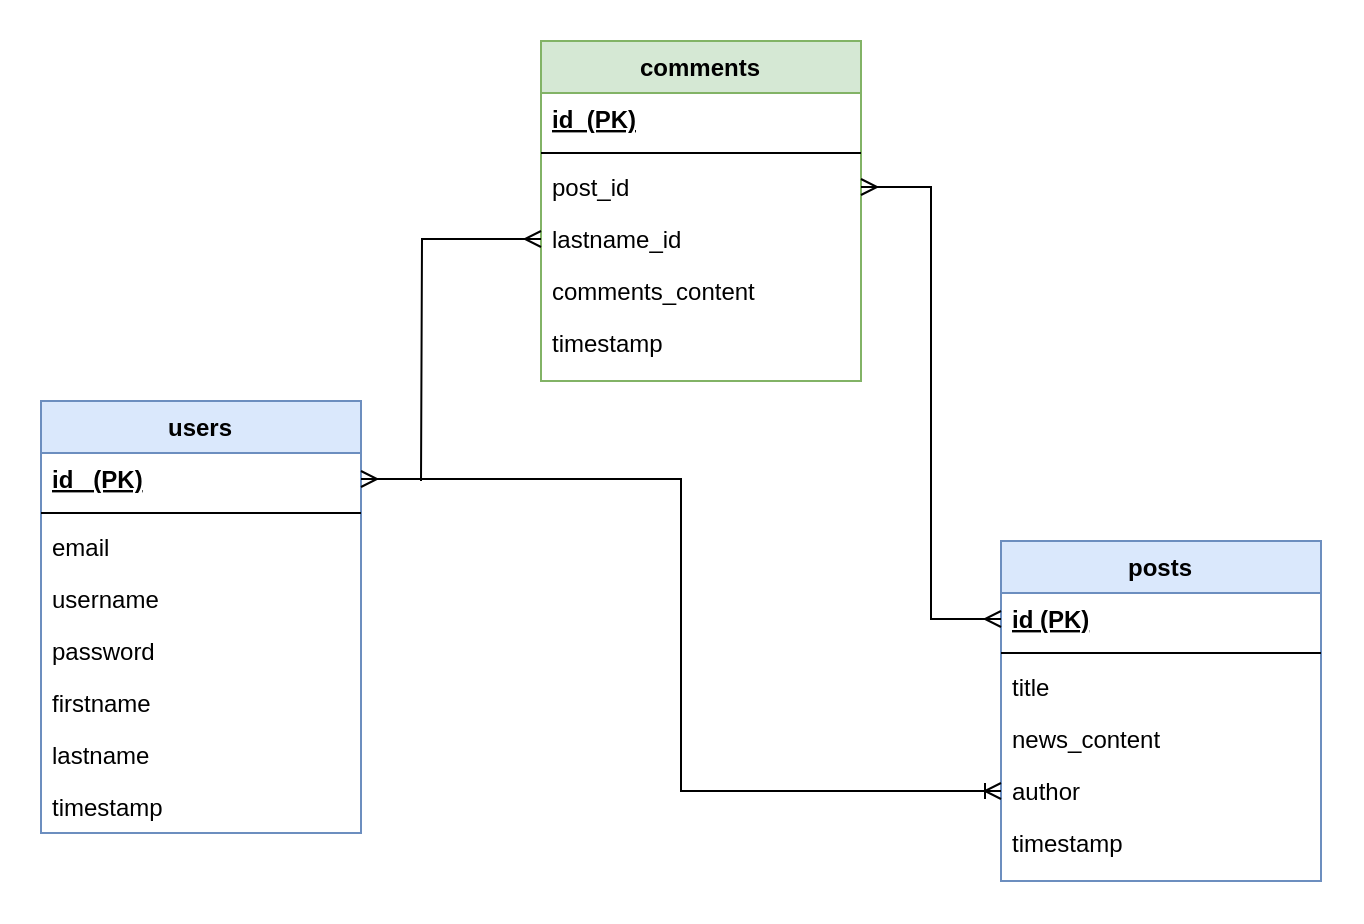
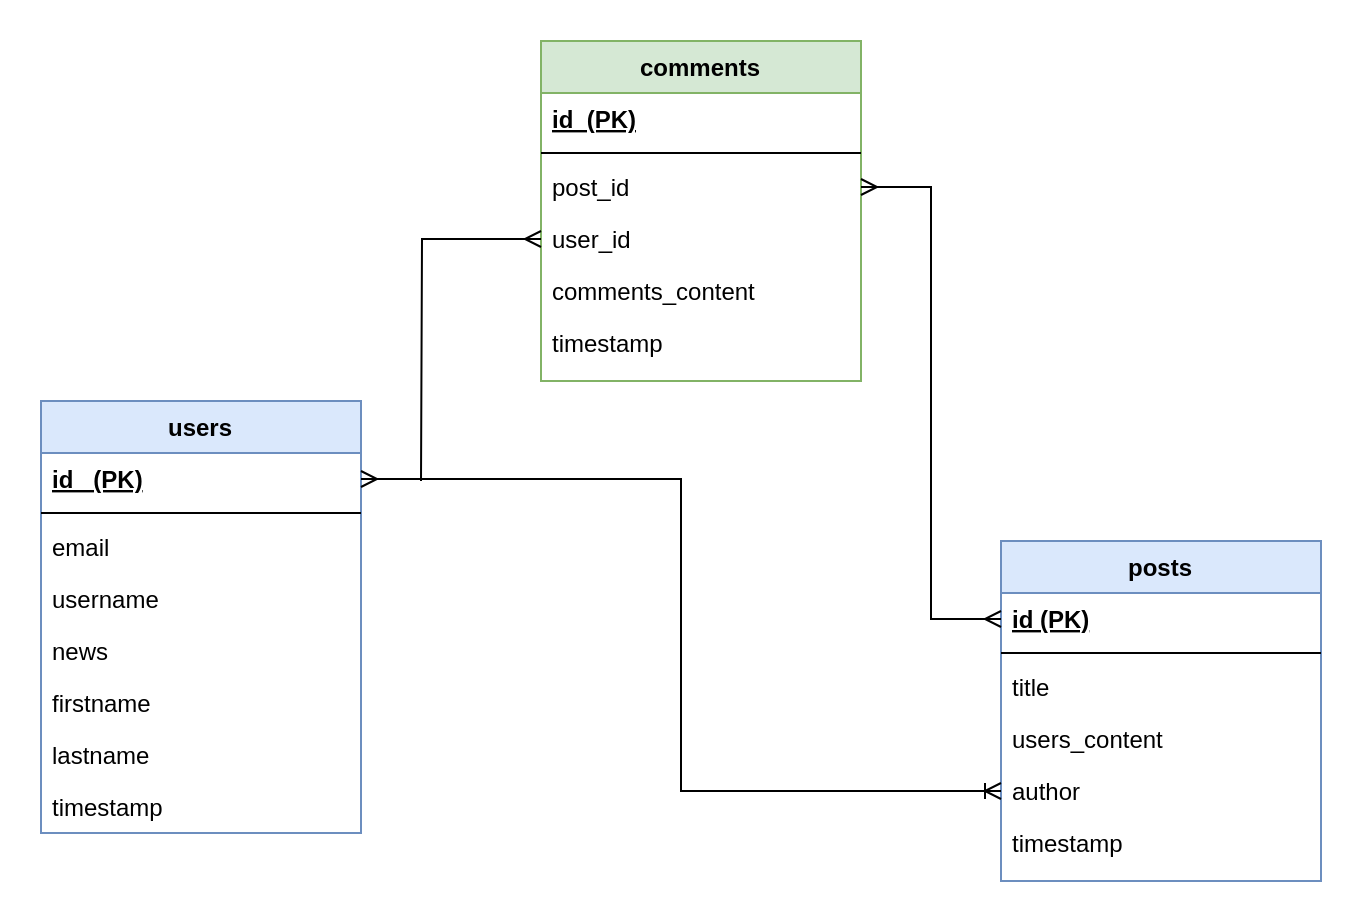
node "lastname_id": label "lastname_id" -> "user_id"
node "password": label "password" -> "news"
node "news_content": label "news_content" -> "users_content"
